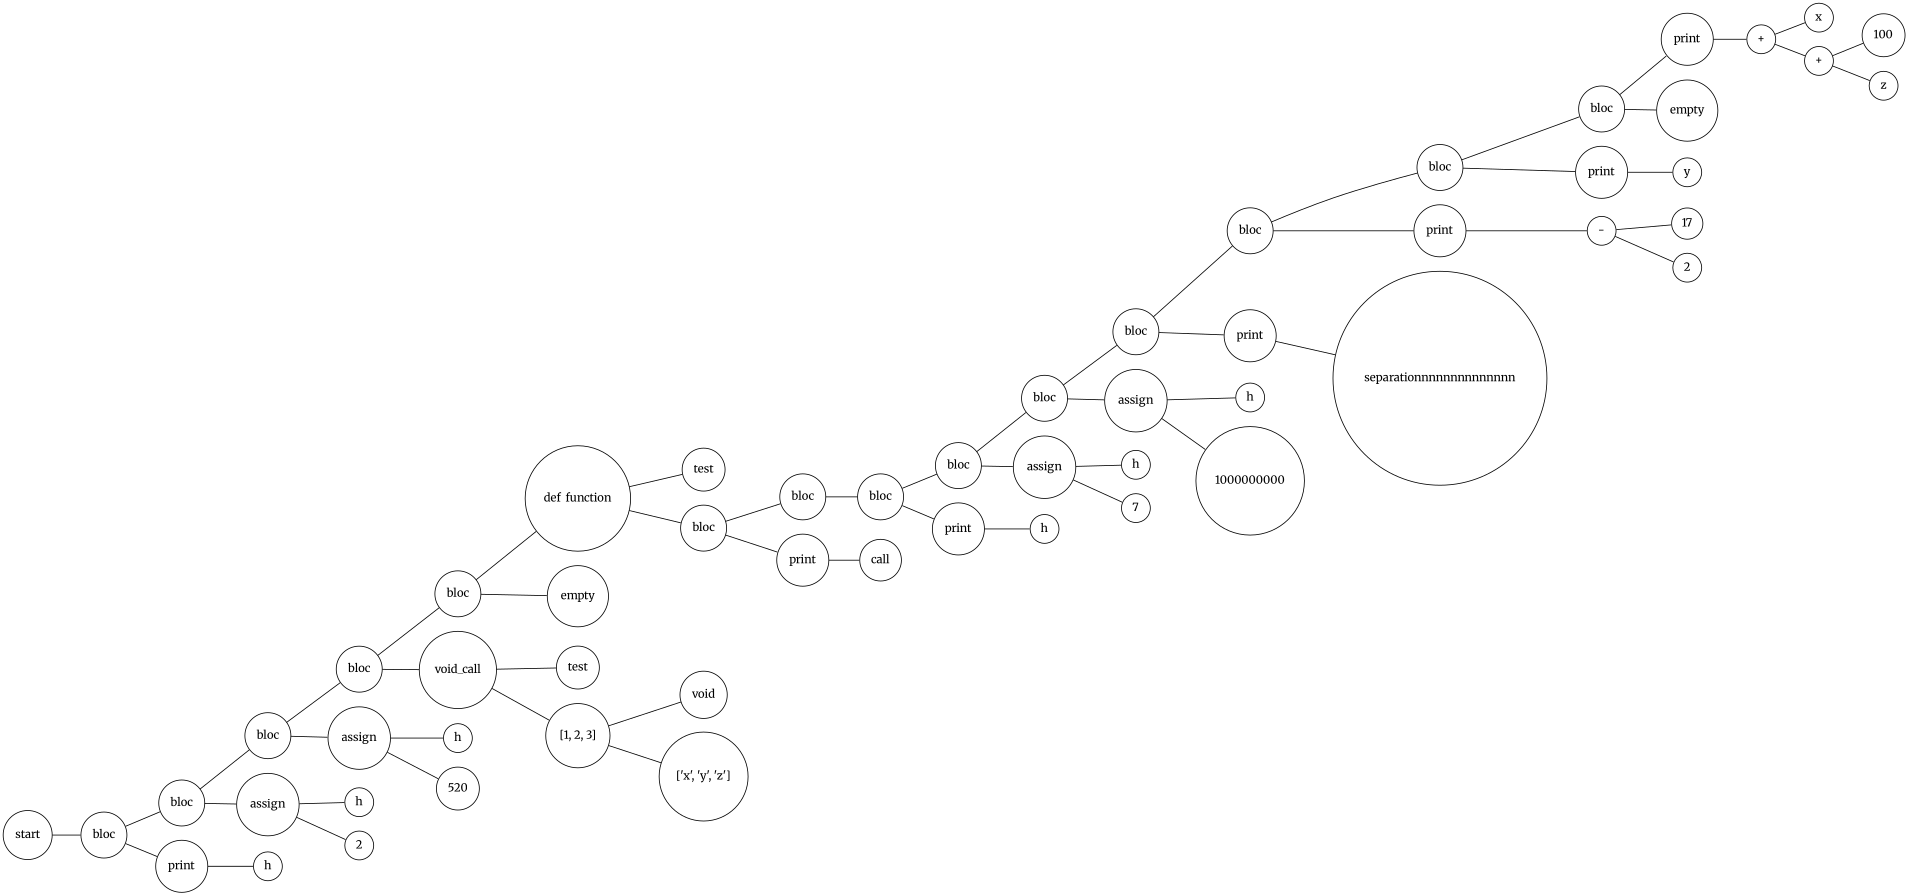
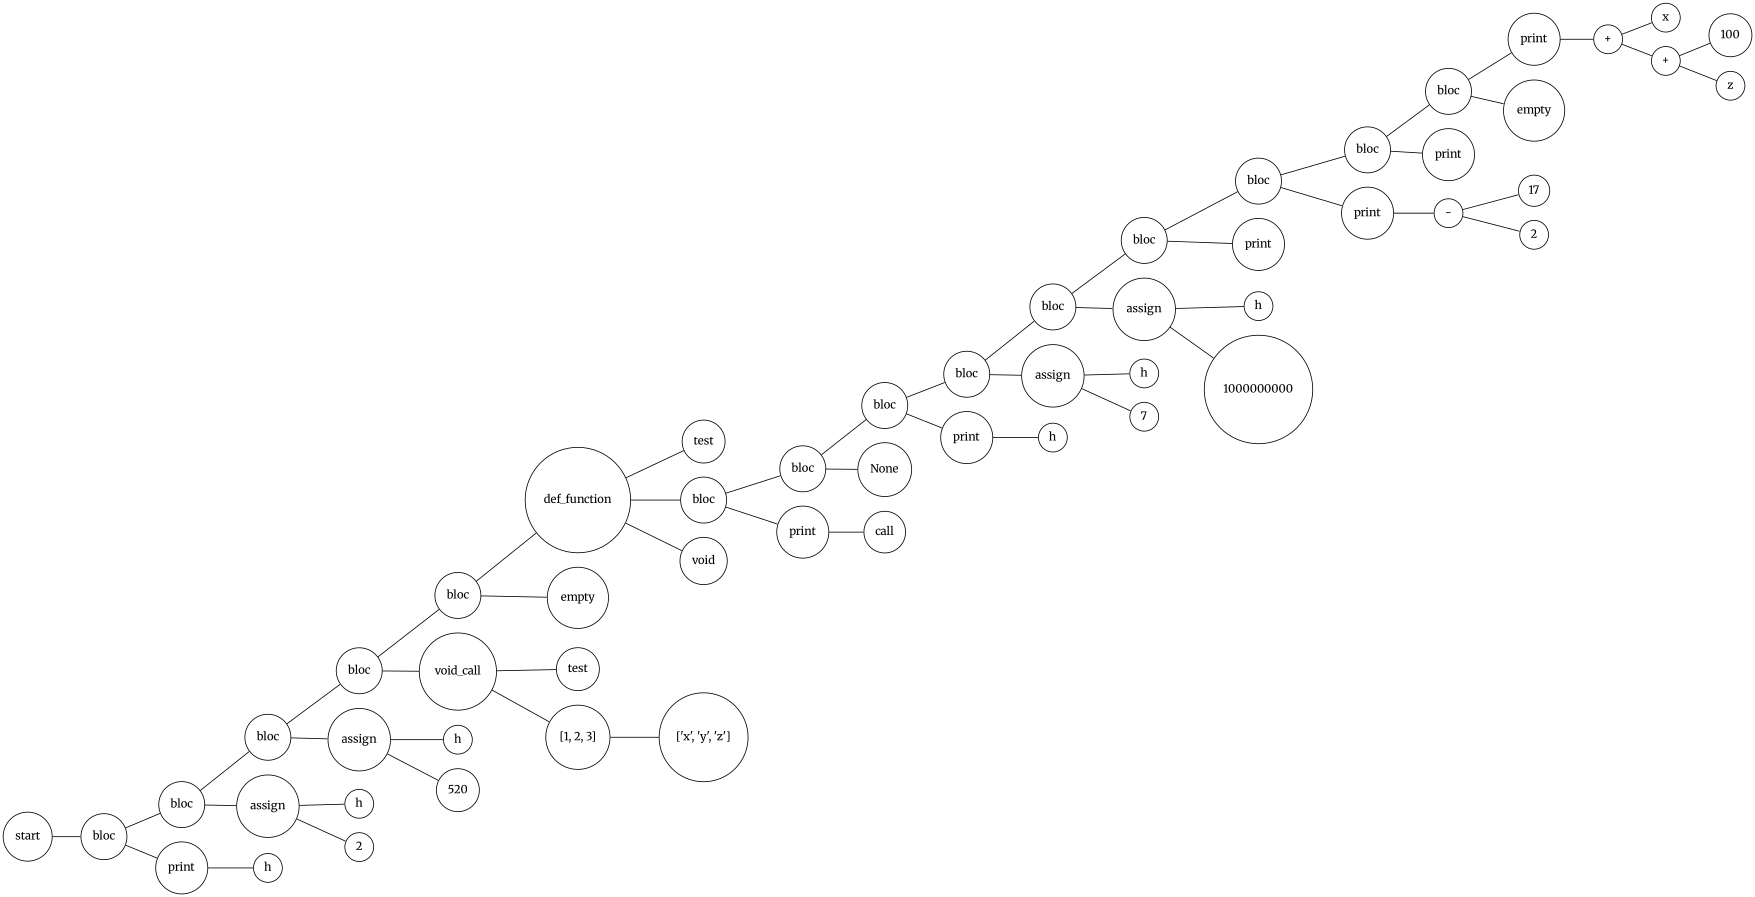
node "y": removed
node "separationnnnnnnnnnnnnn": removed
node "None": added
edge "[1, 2, 3]" -> "void": now "def_function" -> "void"
